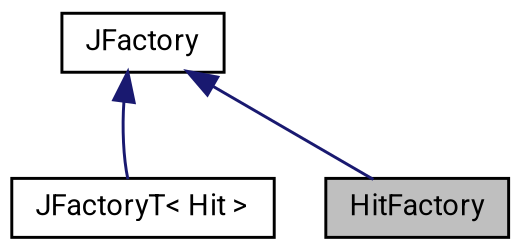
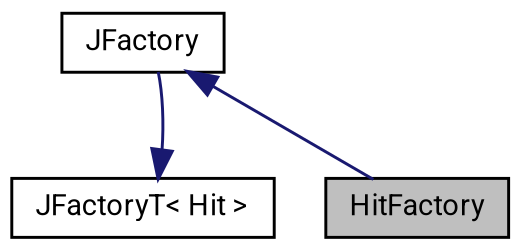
edge "JFactoryT< Hit >" -> "JFactory": reversed
